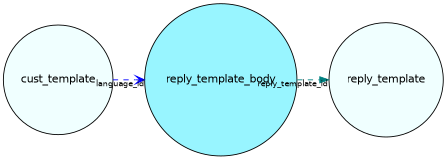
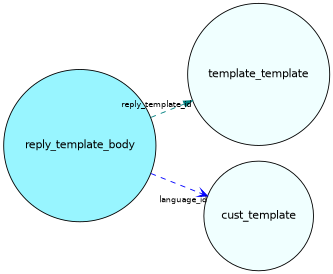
edge "cust_template" -> "reply_template_body": reversed
node "reply_template": label "reply_template" -> "template_template"
